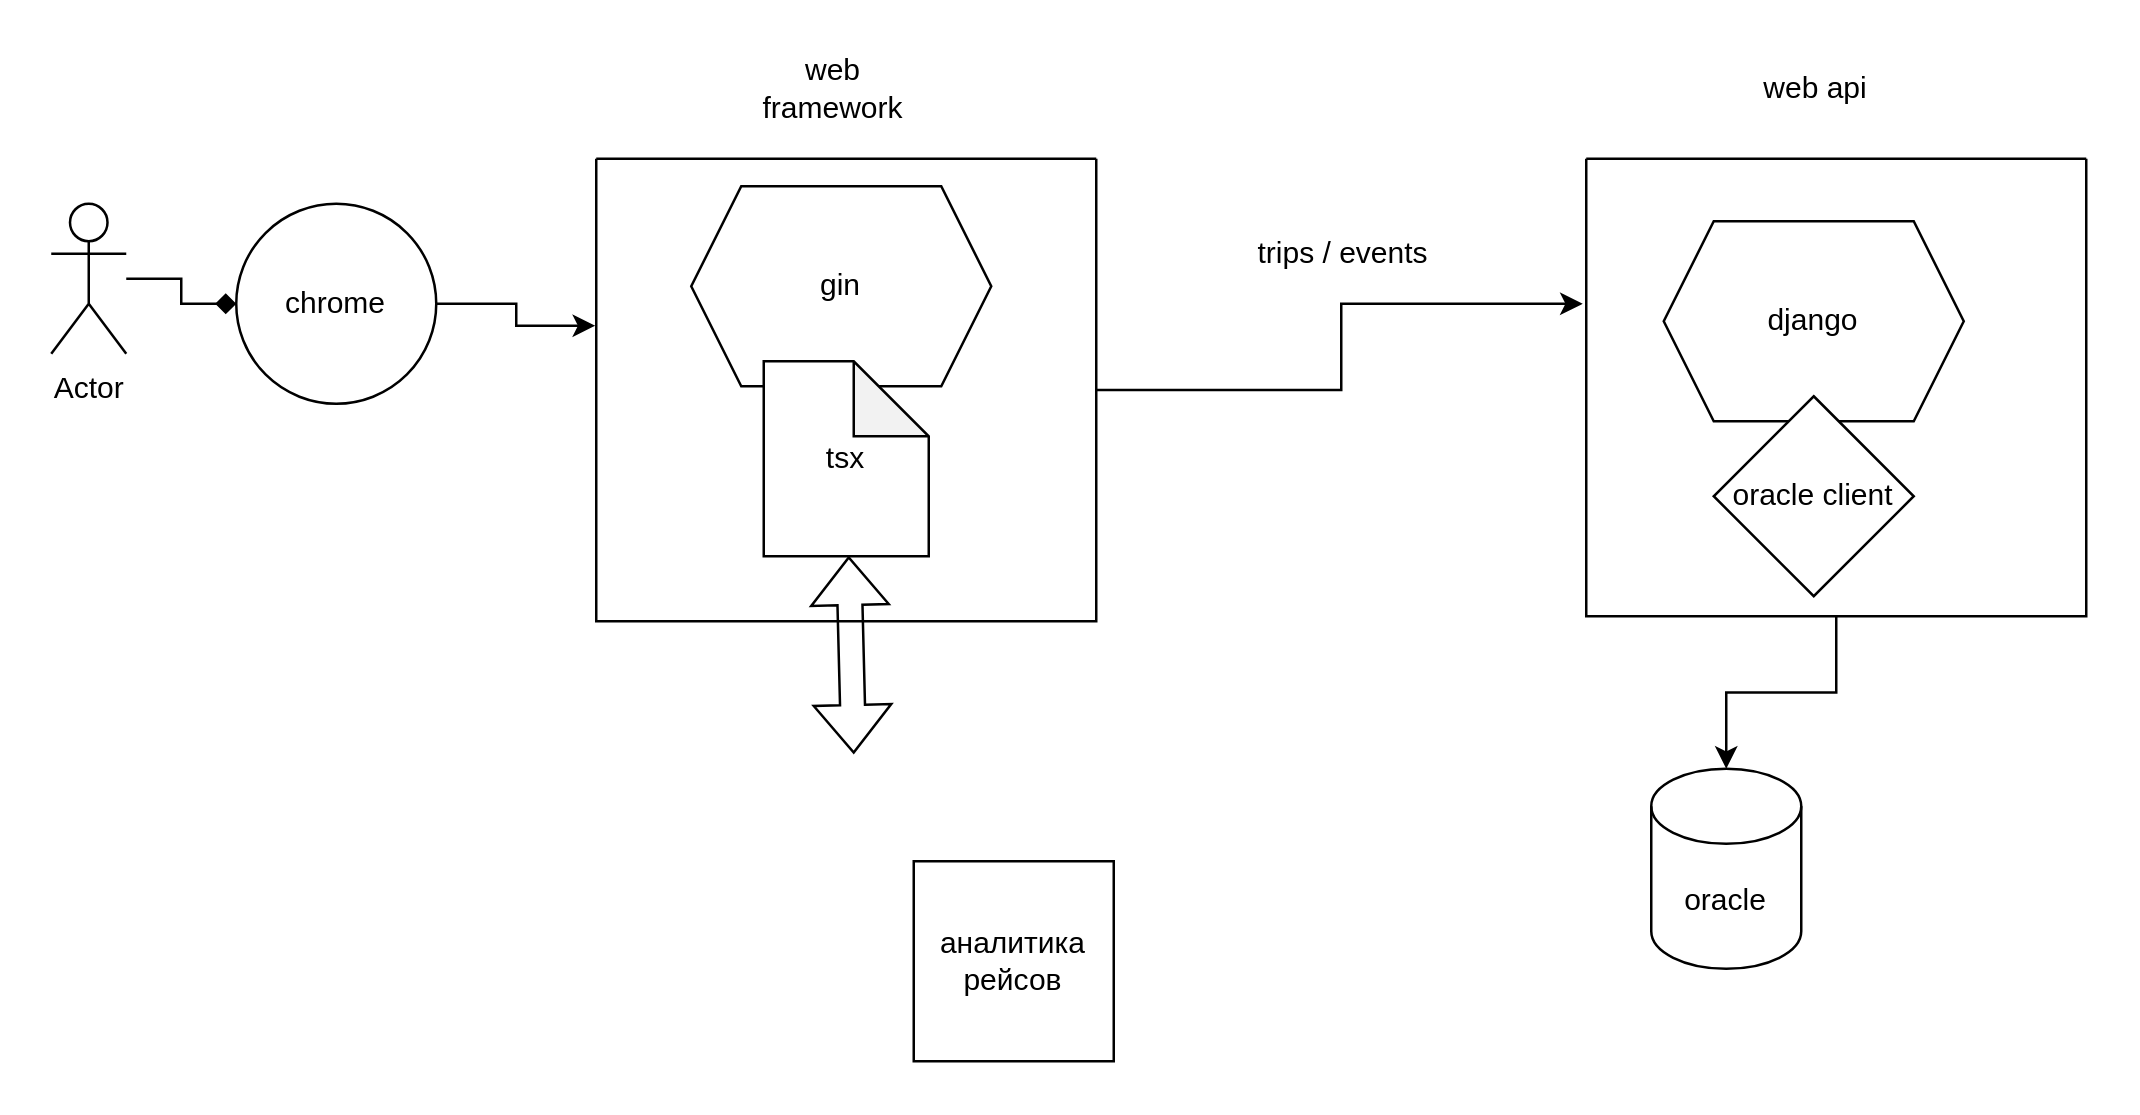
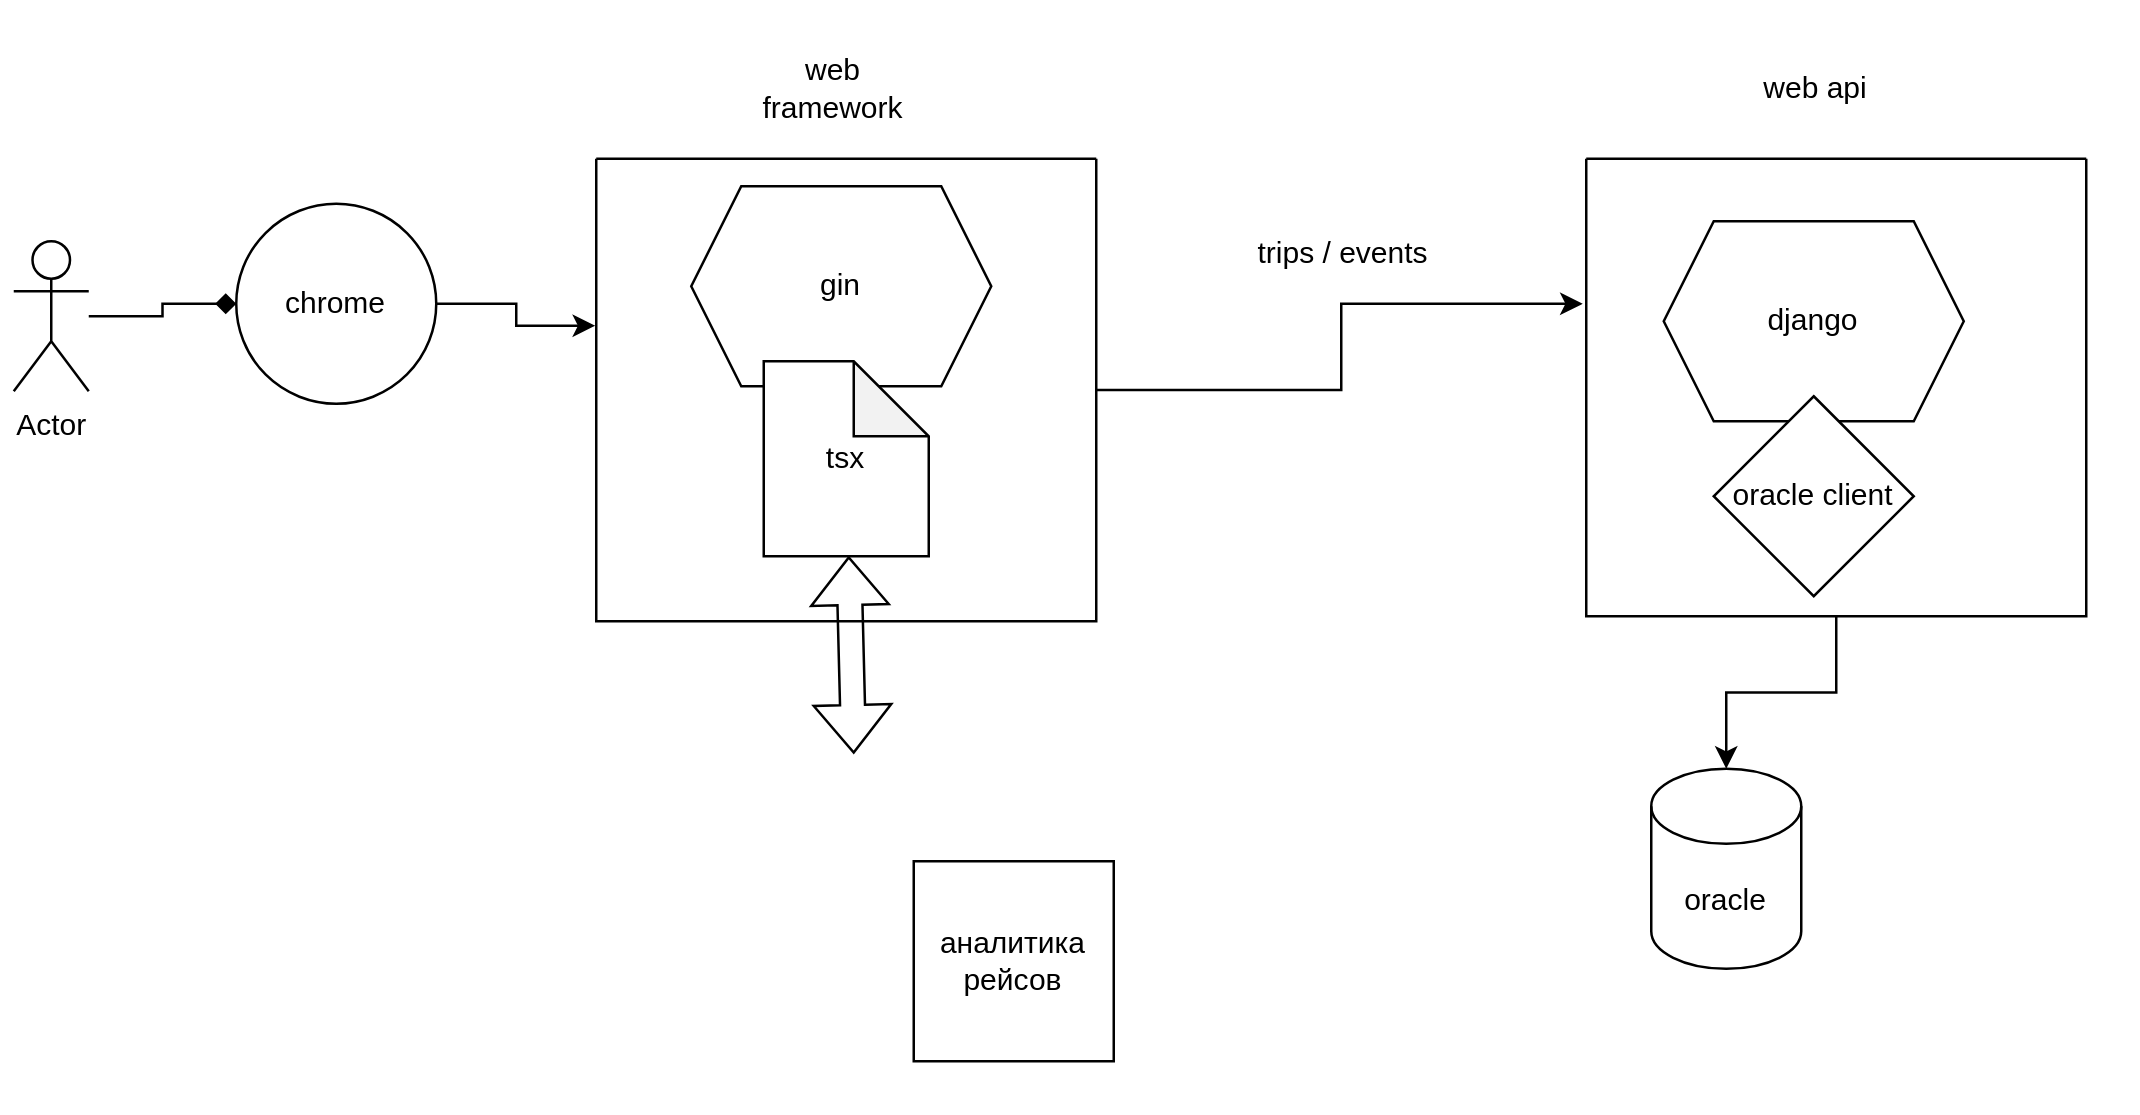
node "Actor": moved (89, 279) -> (51, 316)
